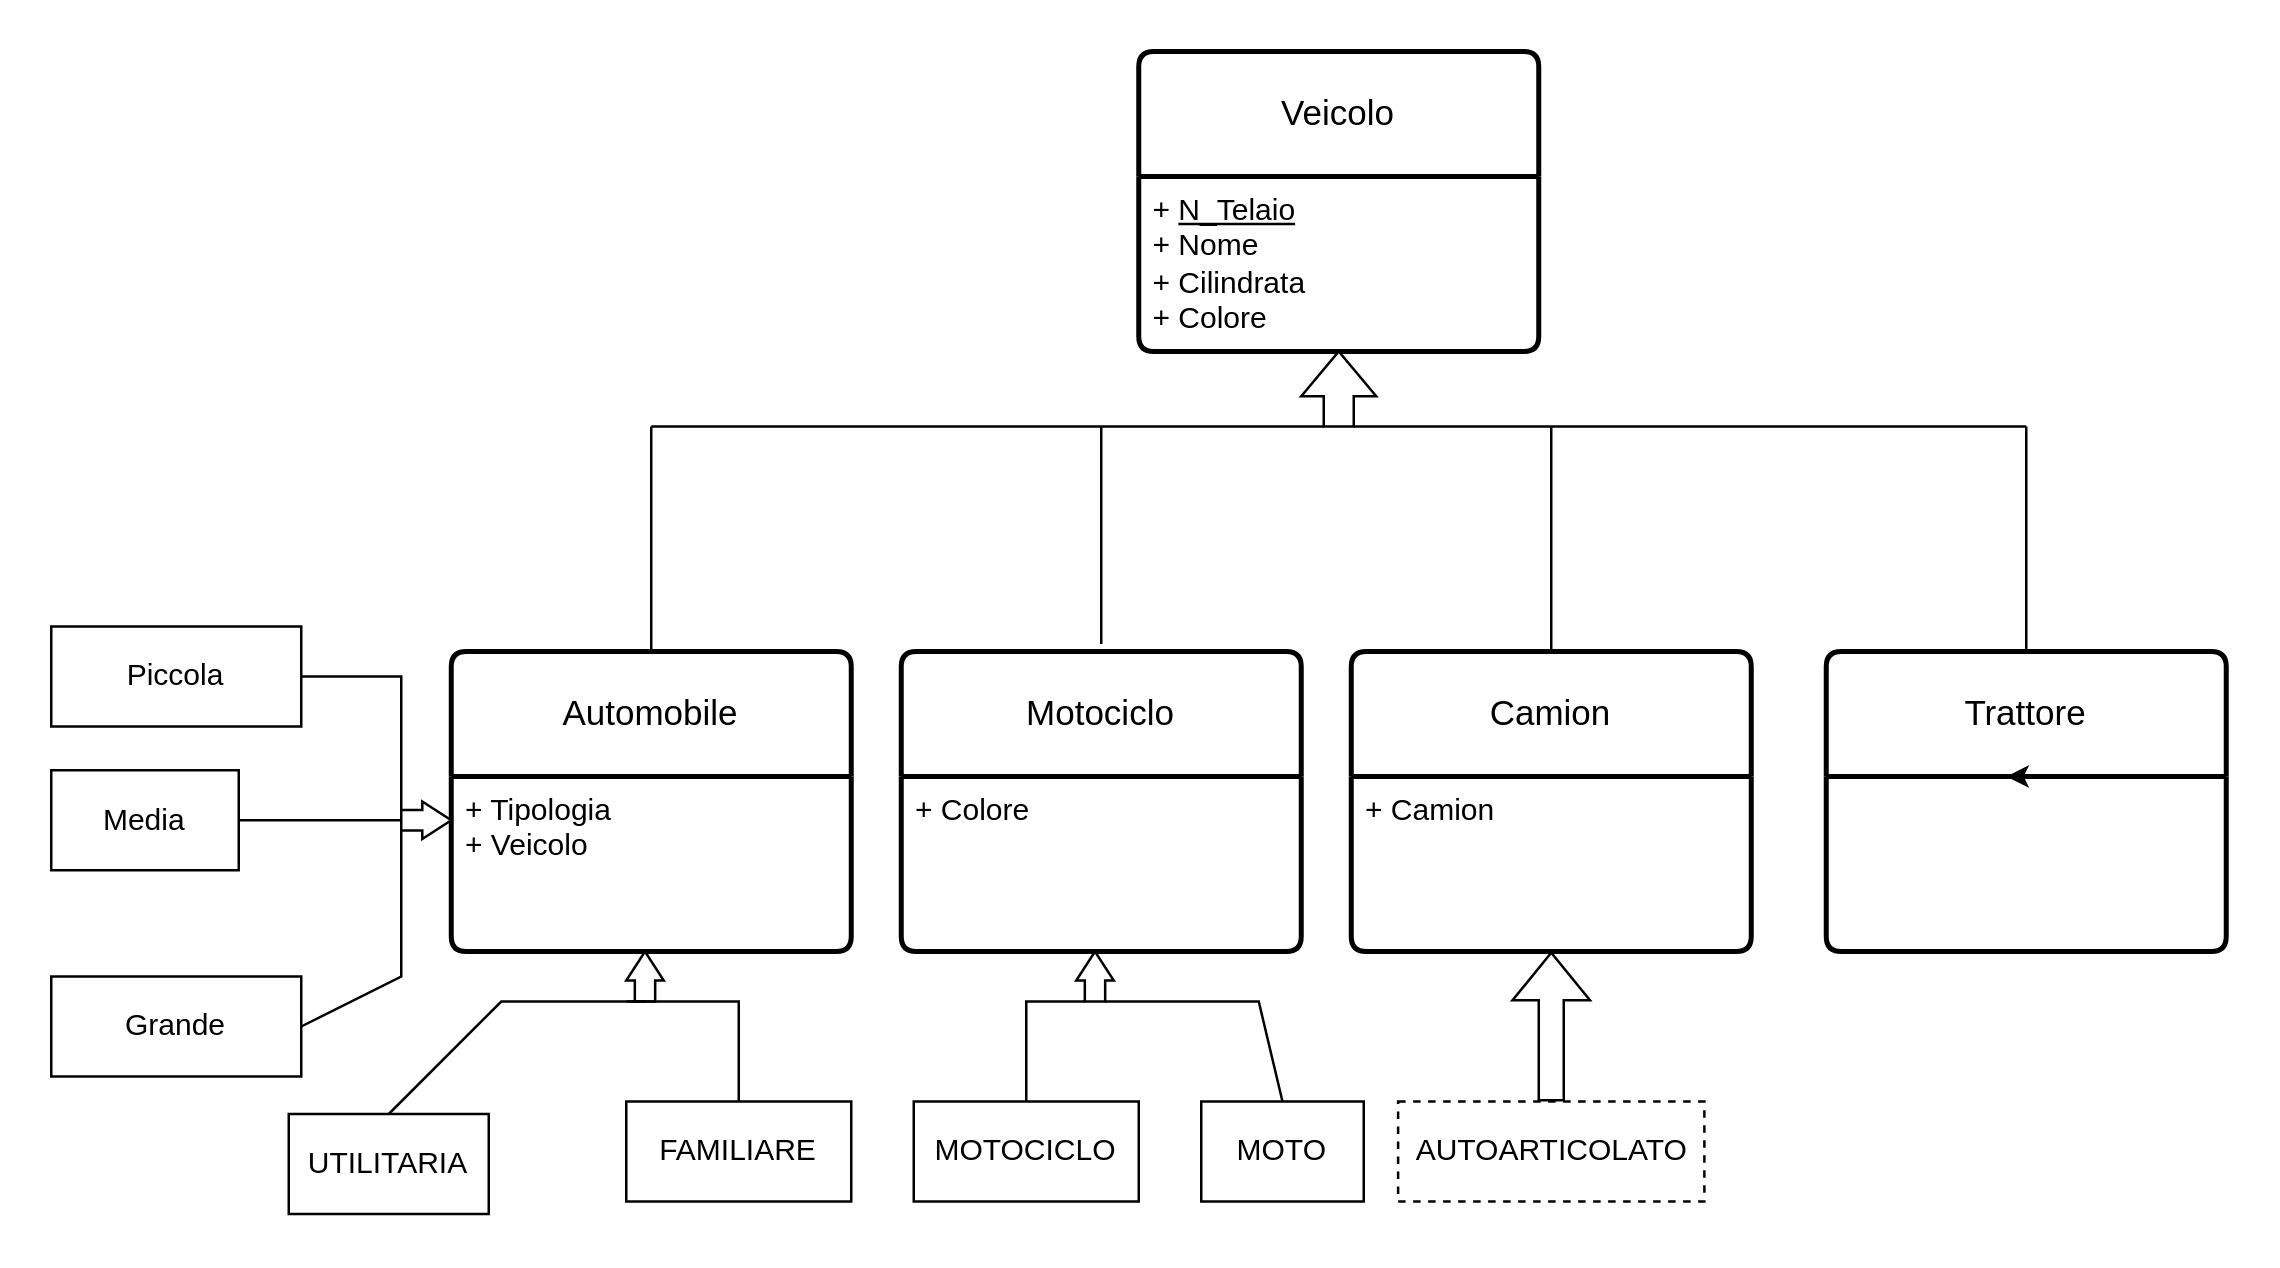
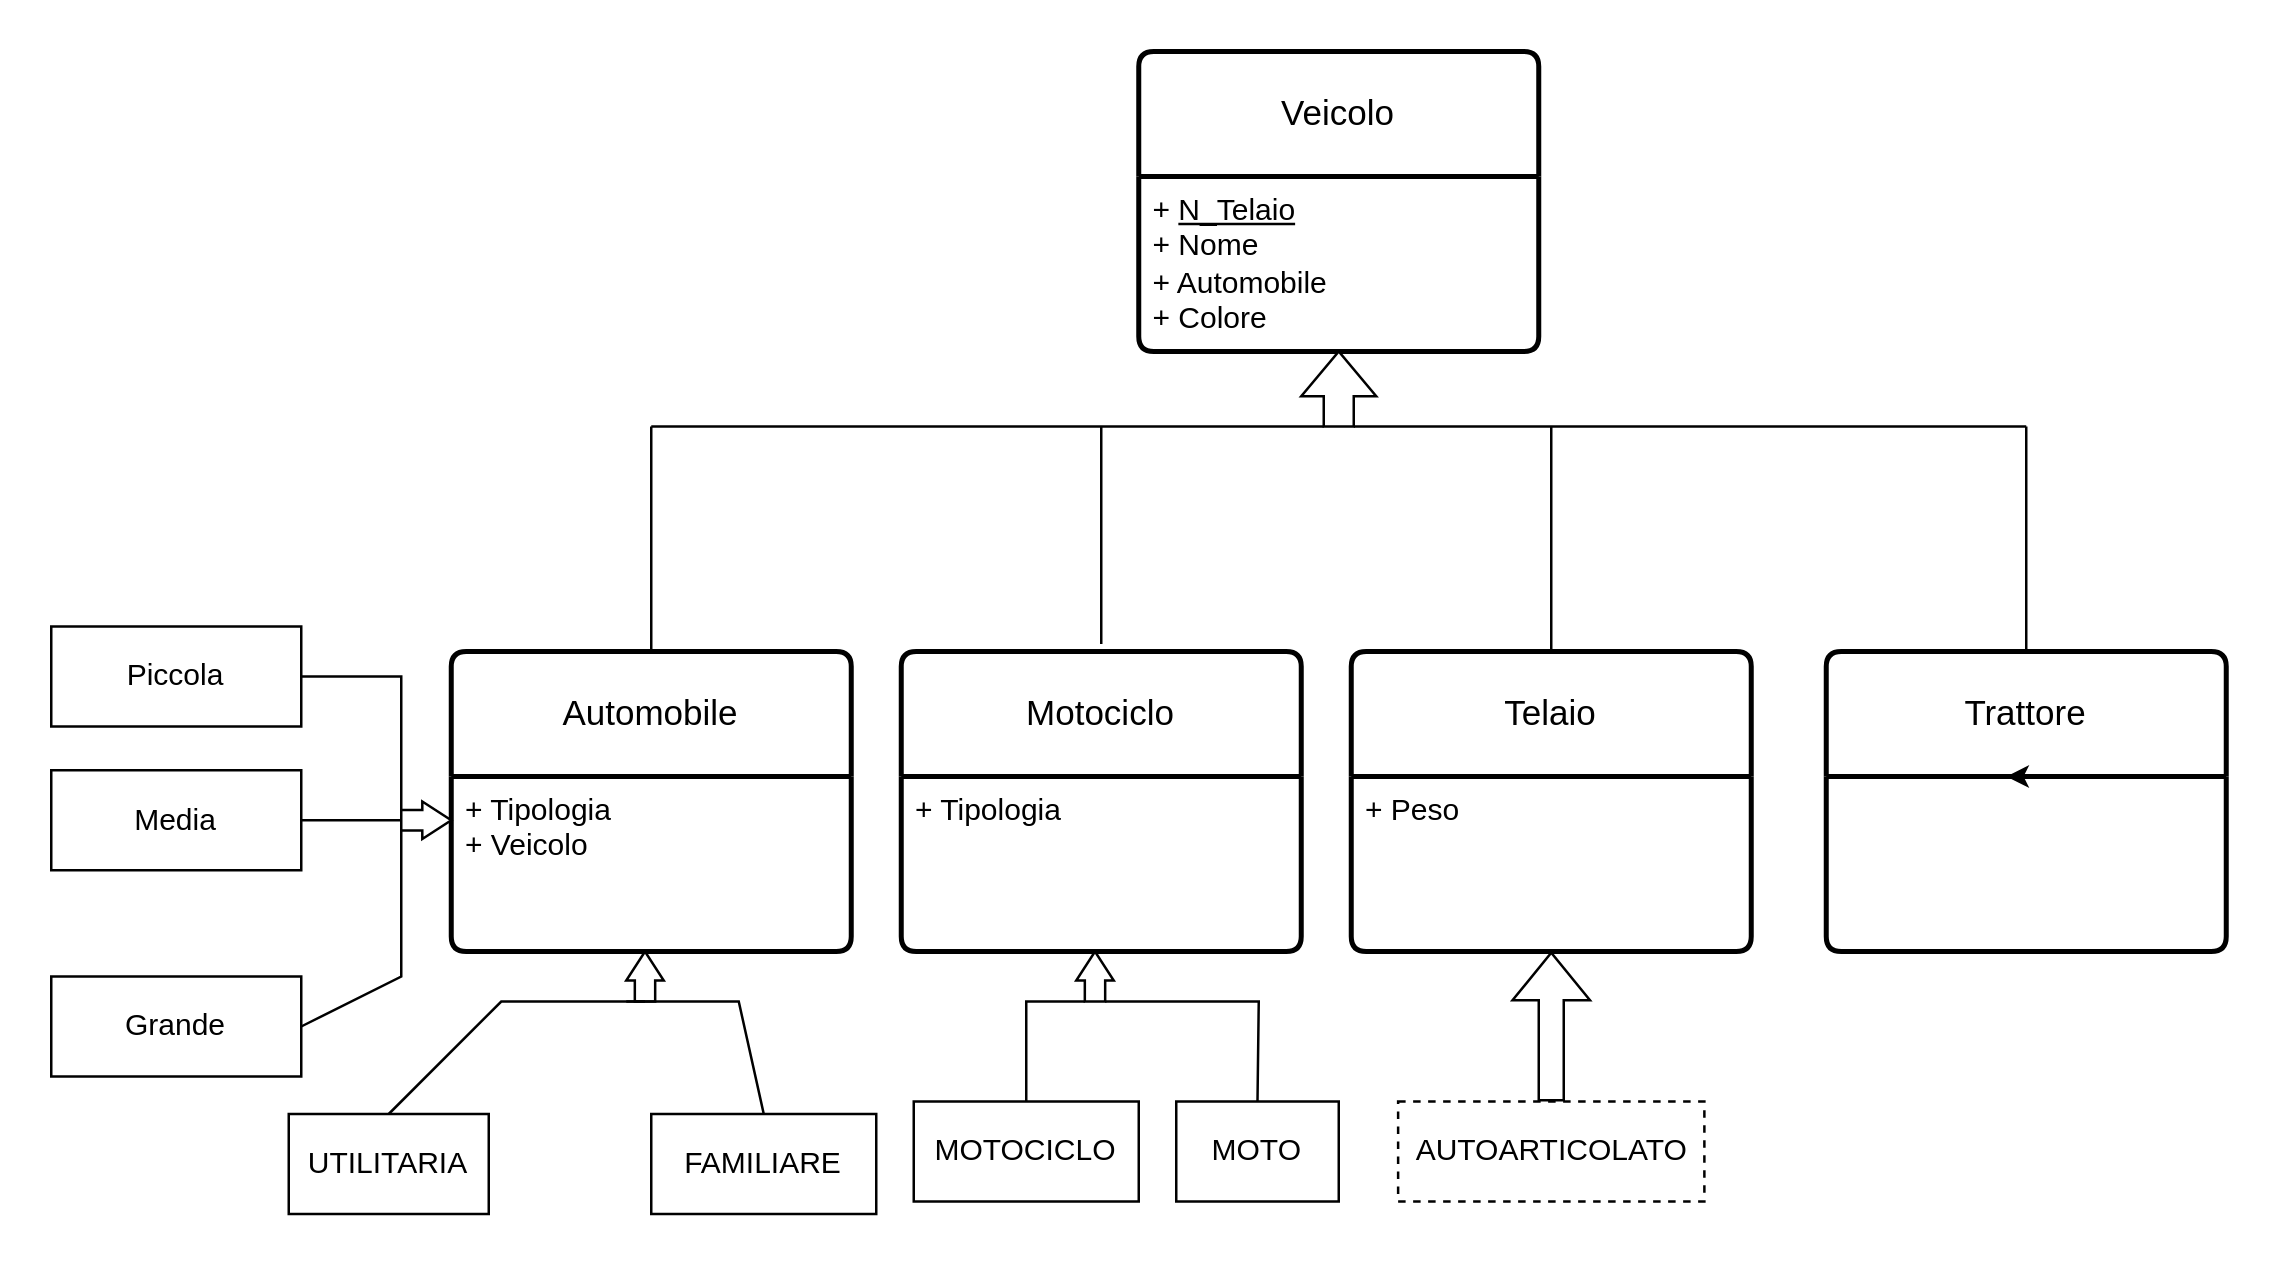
node "+ N_Telaio + Nome + Cilindrata + Colore": label "+ N_Telaio + Nome + Cilindrata + Colore" -> "+ N_Telaio + Nome + Automobile + Colore"
node "Camion": label "Camion" -> "Telaio"
node "+ Colore": label "+ Colore" -> "+ Tipologia"
node "+ Camion": label "+ Camion" -> "+ Peso"
node "Media": size 188x100 -> 250x100
node "FAMILIARE": moved (739, 1151) -> (764, 1164)
node "MOTO": moved (1283, 1151) -> (1258, 1151)
